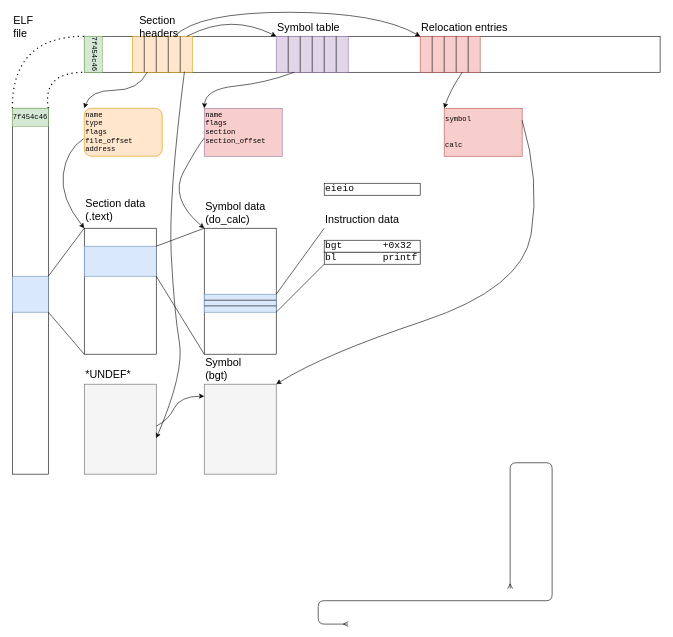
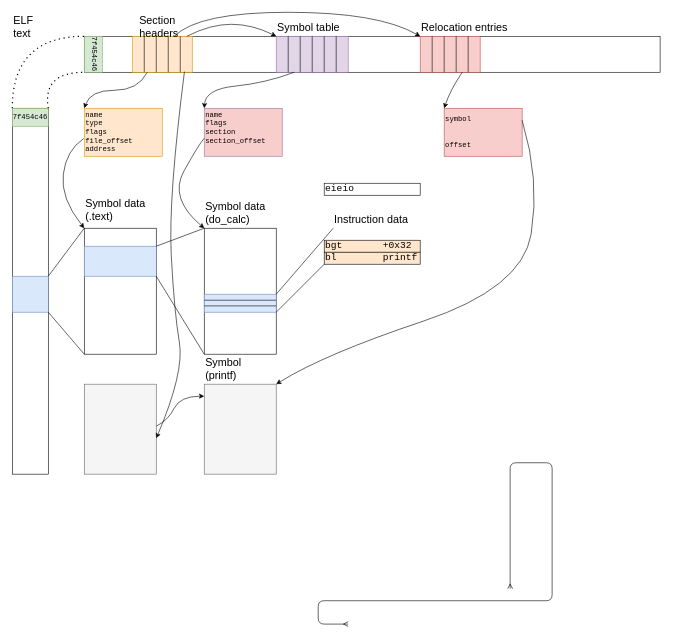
node "ELF file": label "ELF file" -> "ELF text"
node "name type flags file_offset address": shape rounded rectangle -> rectangle
node "symbol calc": label "symbol calc" -> "symbol offset"
node "Section data (.text)": label "Section data (.text)" -> "Symbol data (.text)"
node "Instruction data": moved (372, 219) -> (381, 219)
node "bgt +0x32": fillcolor #ffffff -> #ffe6cc
node "bl printf": fillcolor #ffffff -> #ffe6cc
node "Symbol (bgt)": label "Symbol (bgt)" -> "Symbol (printf)"
node "*UNDEF*": removed
